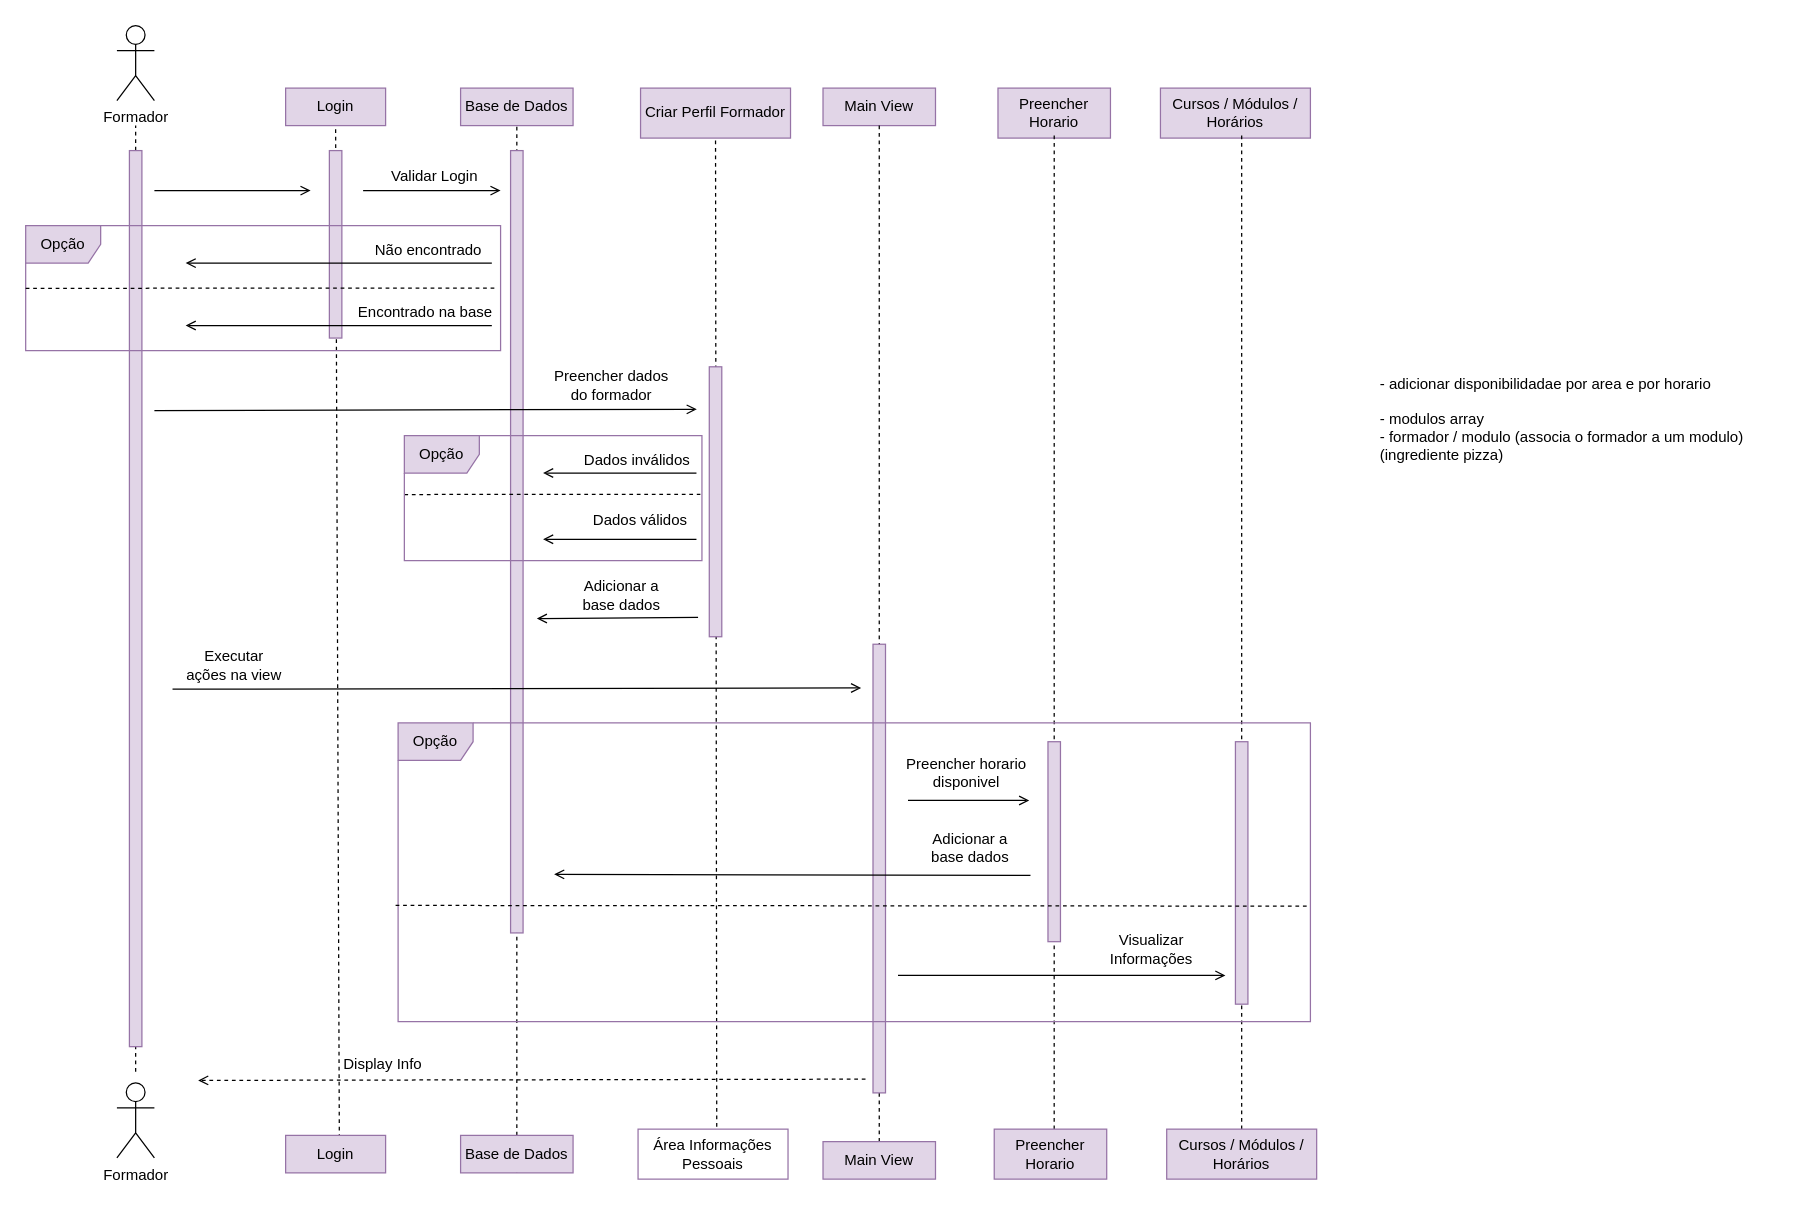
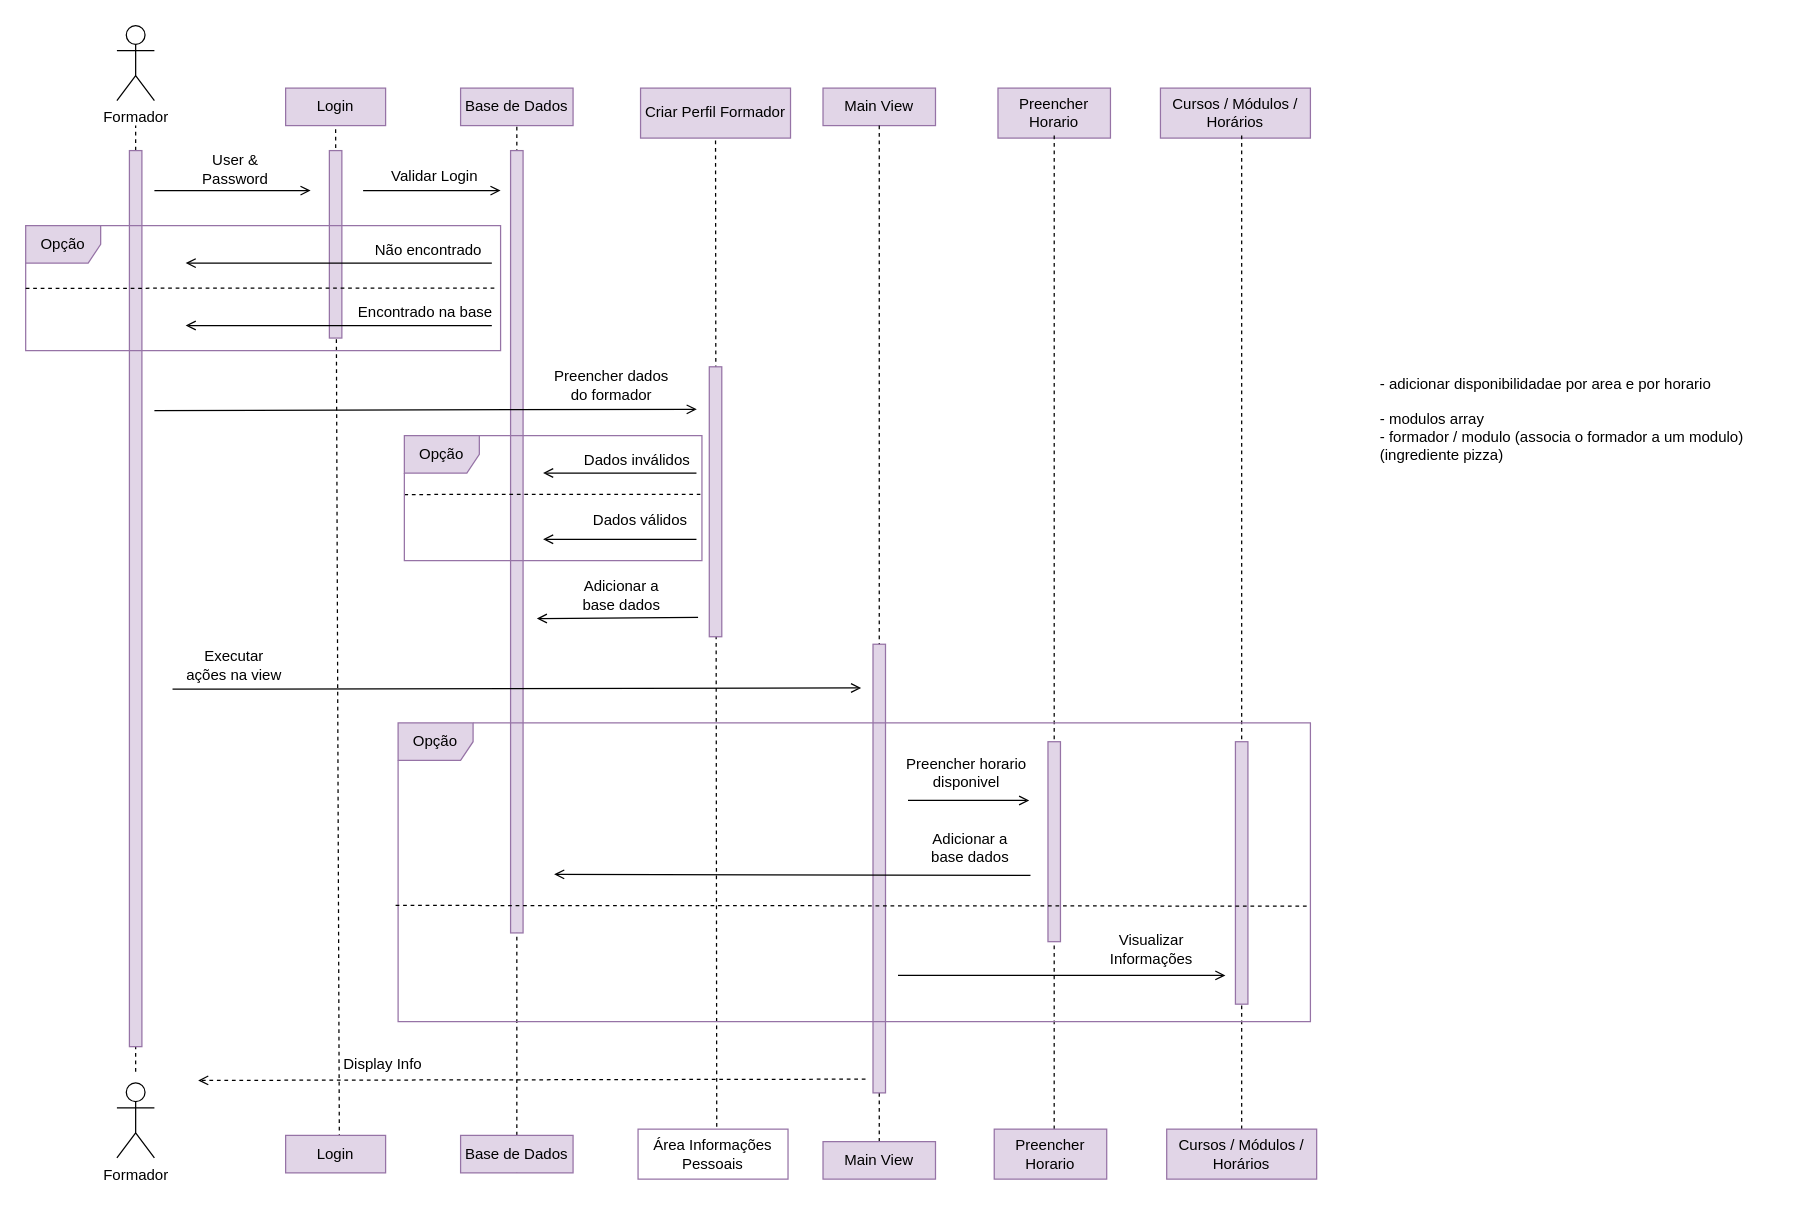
node "User & Password": added
